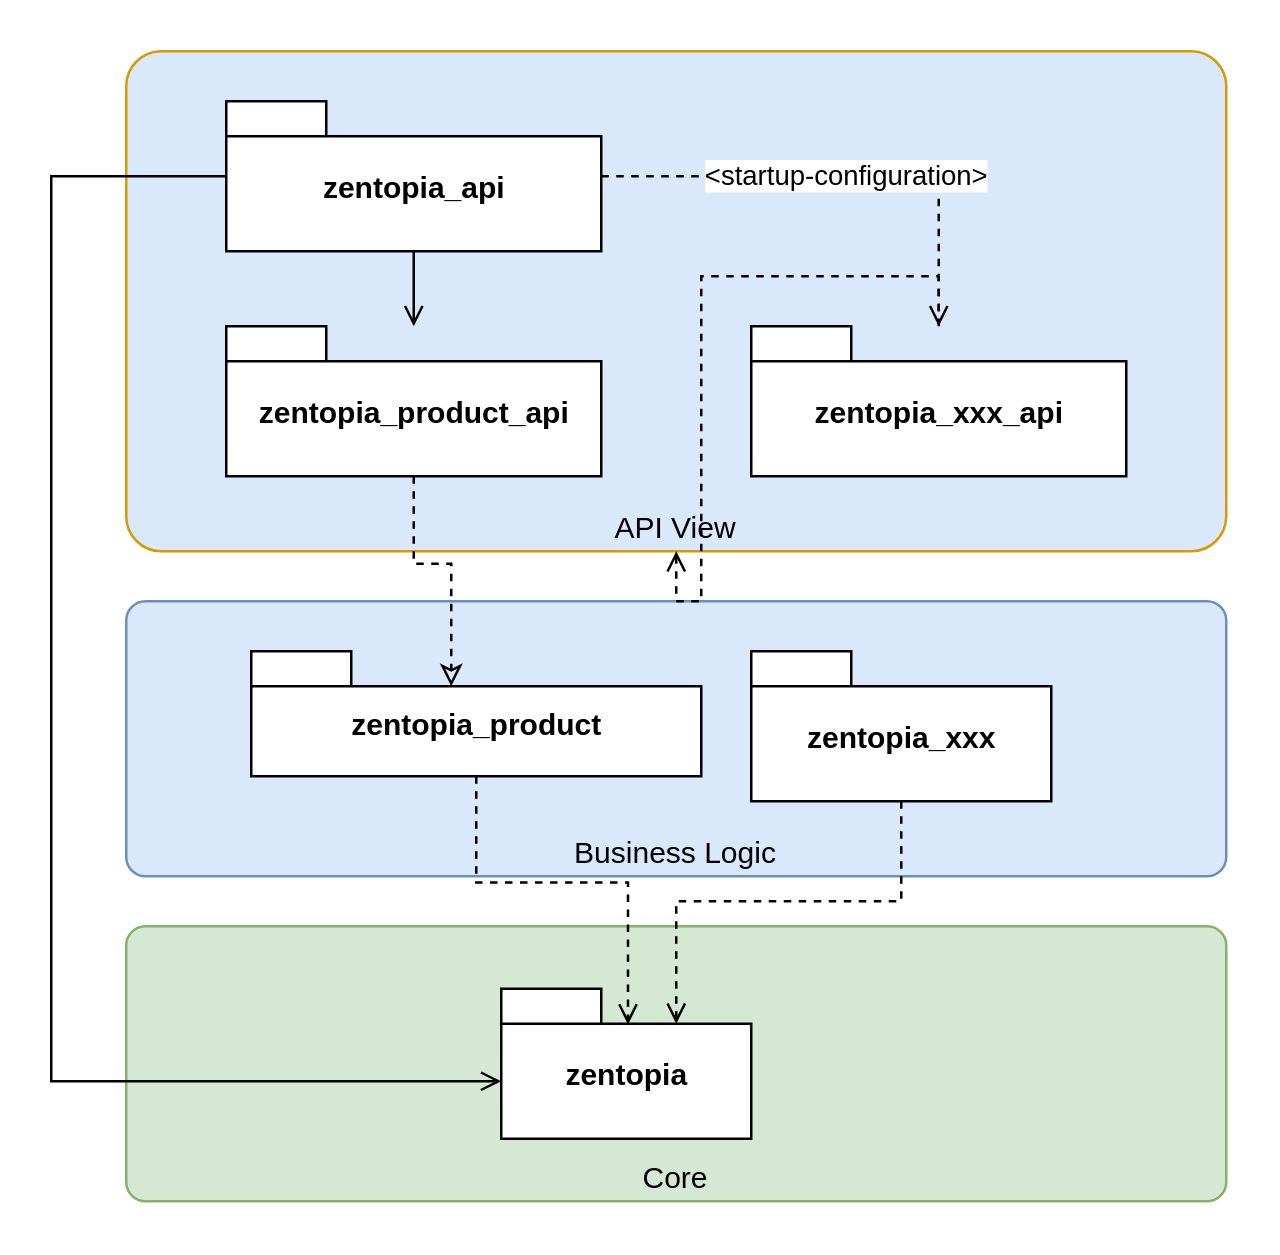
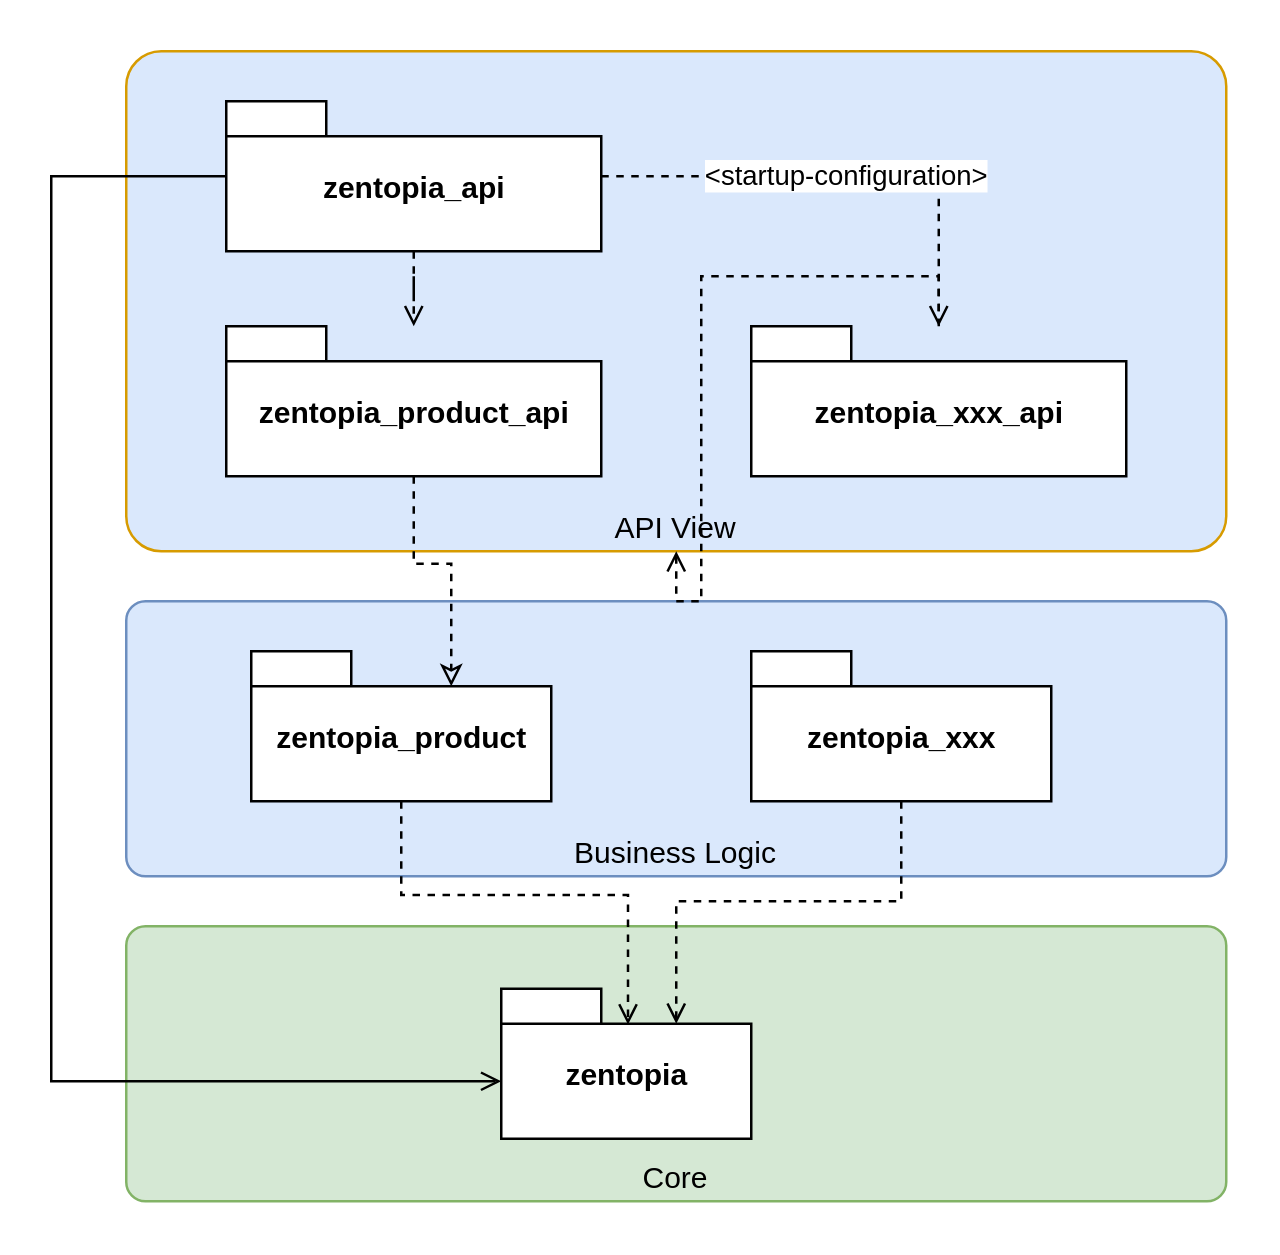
edge "zentopia_api" -> "zentopia_product_api": style solid -> dashed
node "zentopia_product": size 450x125 -> 300x150
